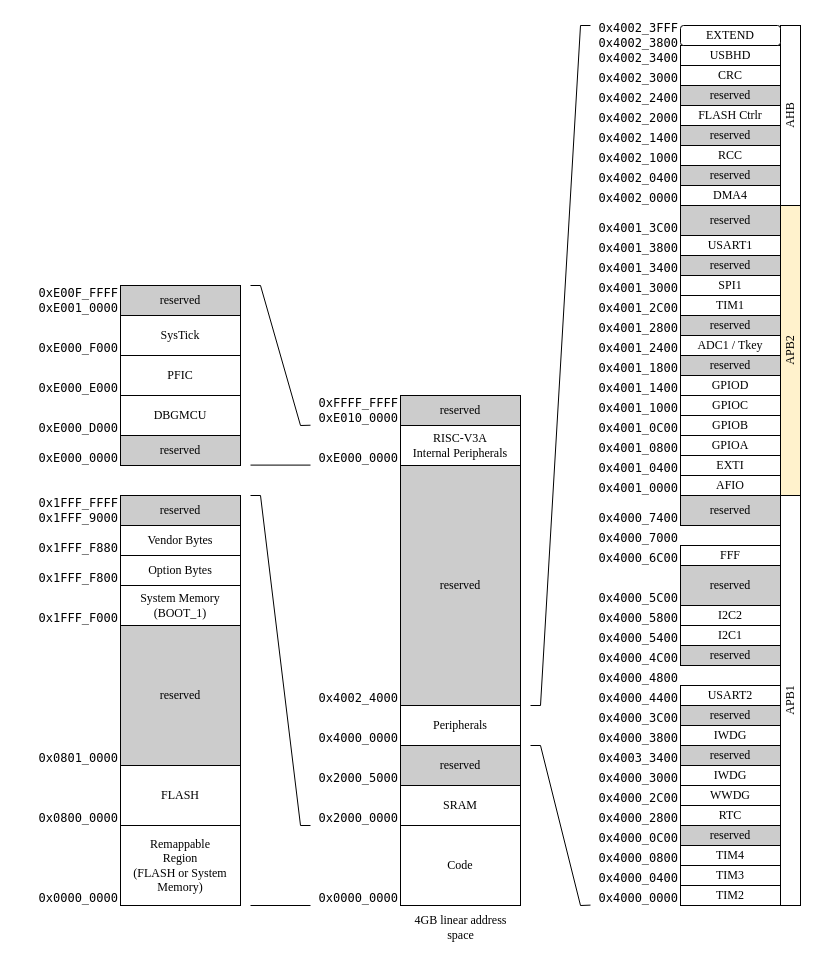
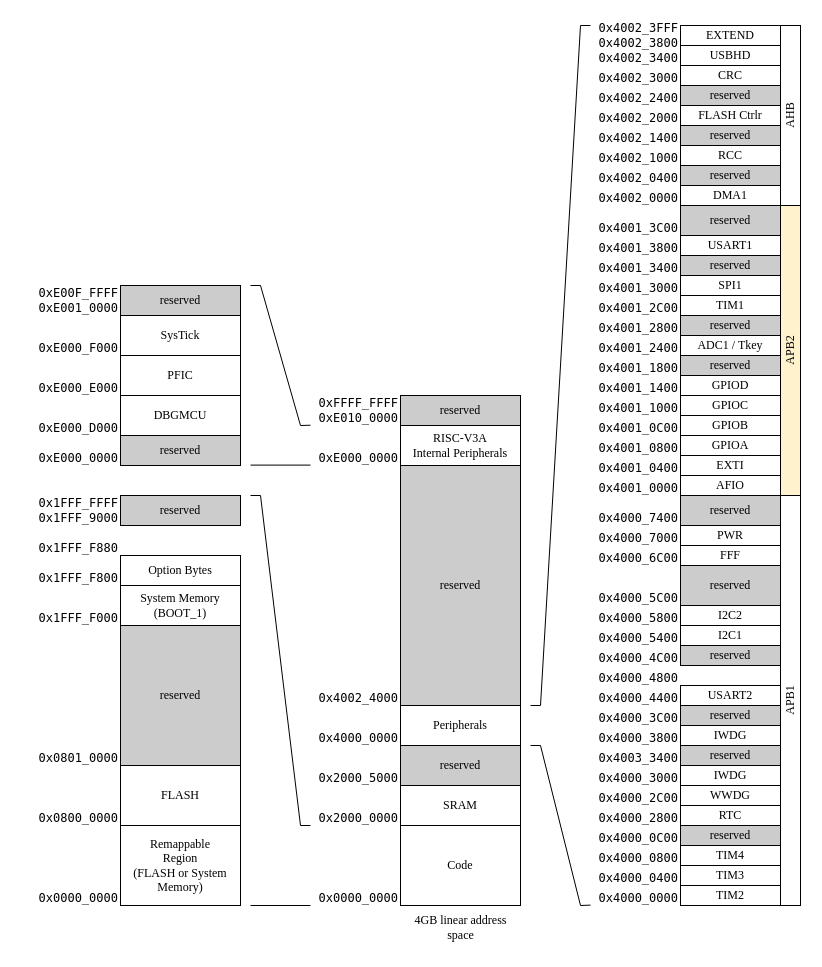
node "EXTEND": shape rounded rectangle -> rectangle
node "DMA4": label "DMA4" -> "DMA1"
node "PWR": added
node "Vendor Bytes": removed
